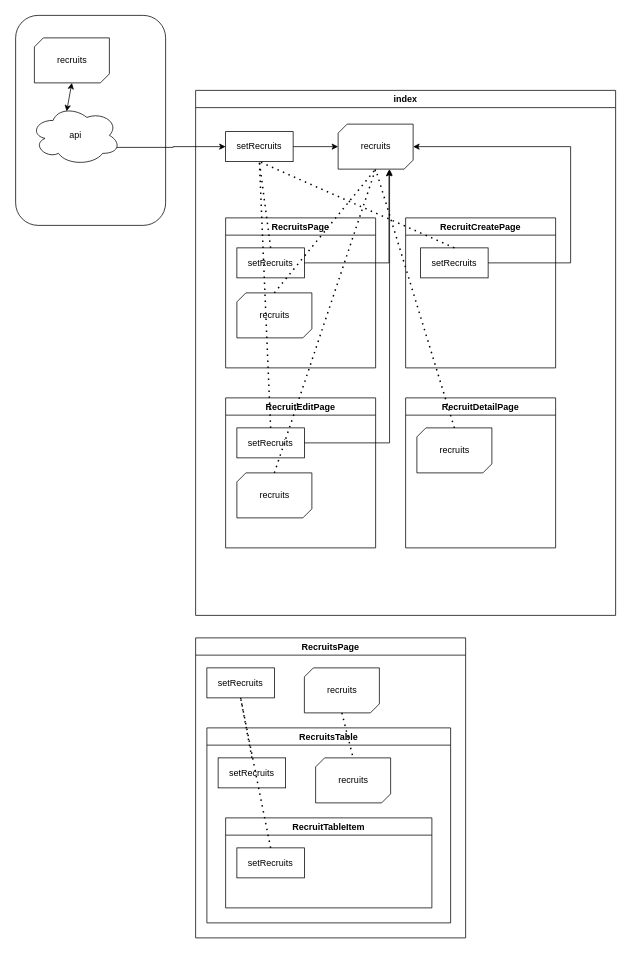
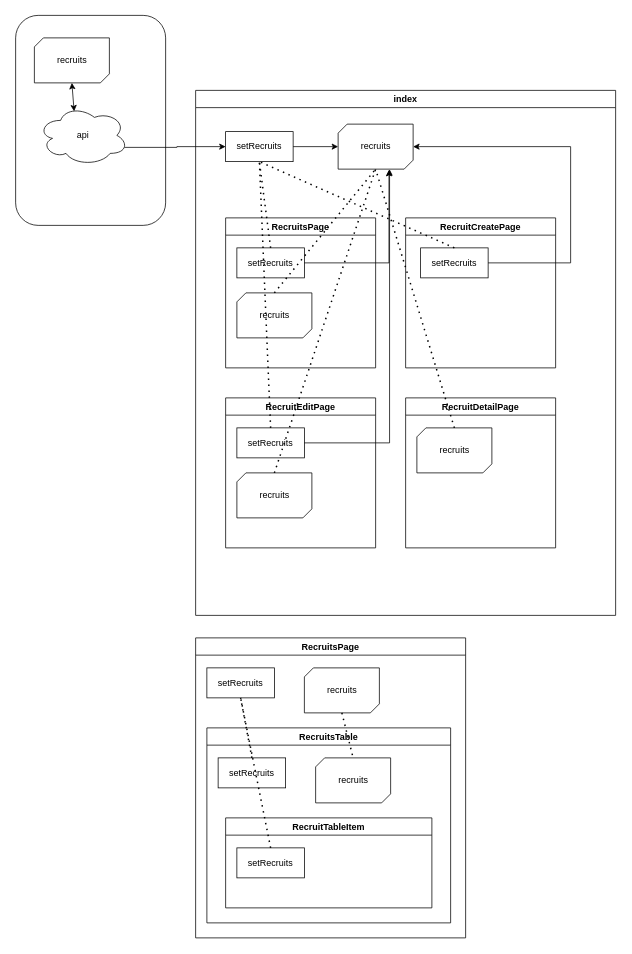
node "api": moved (75, 135) -> (83, 135)
